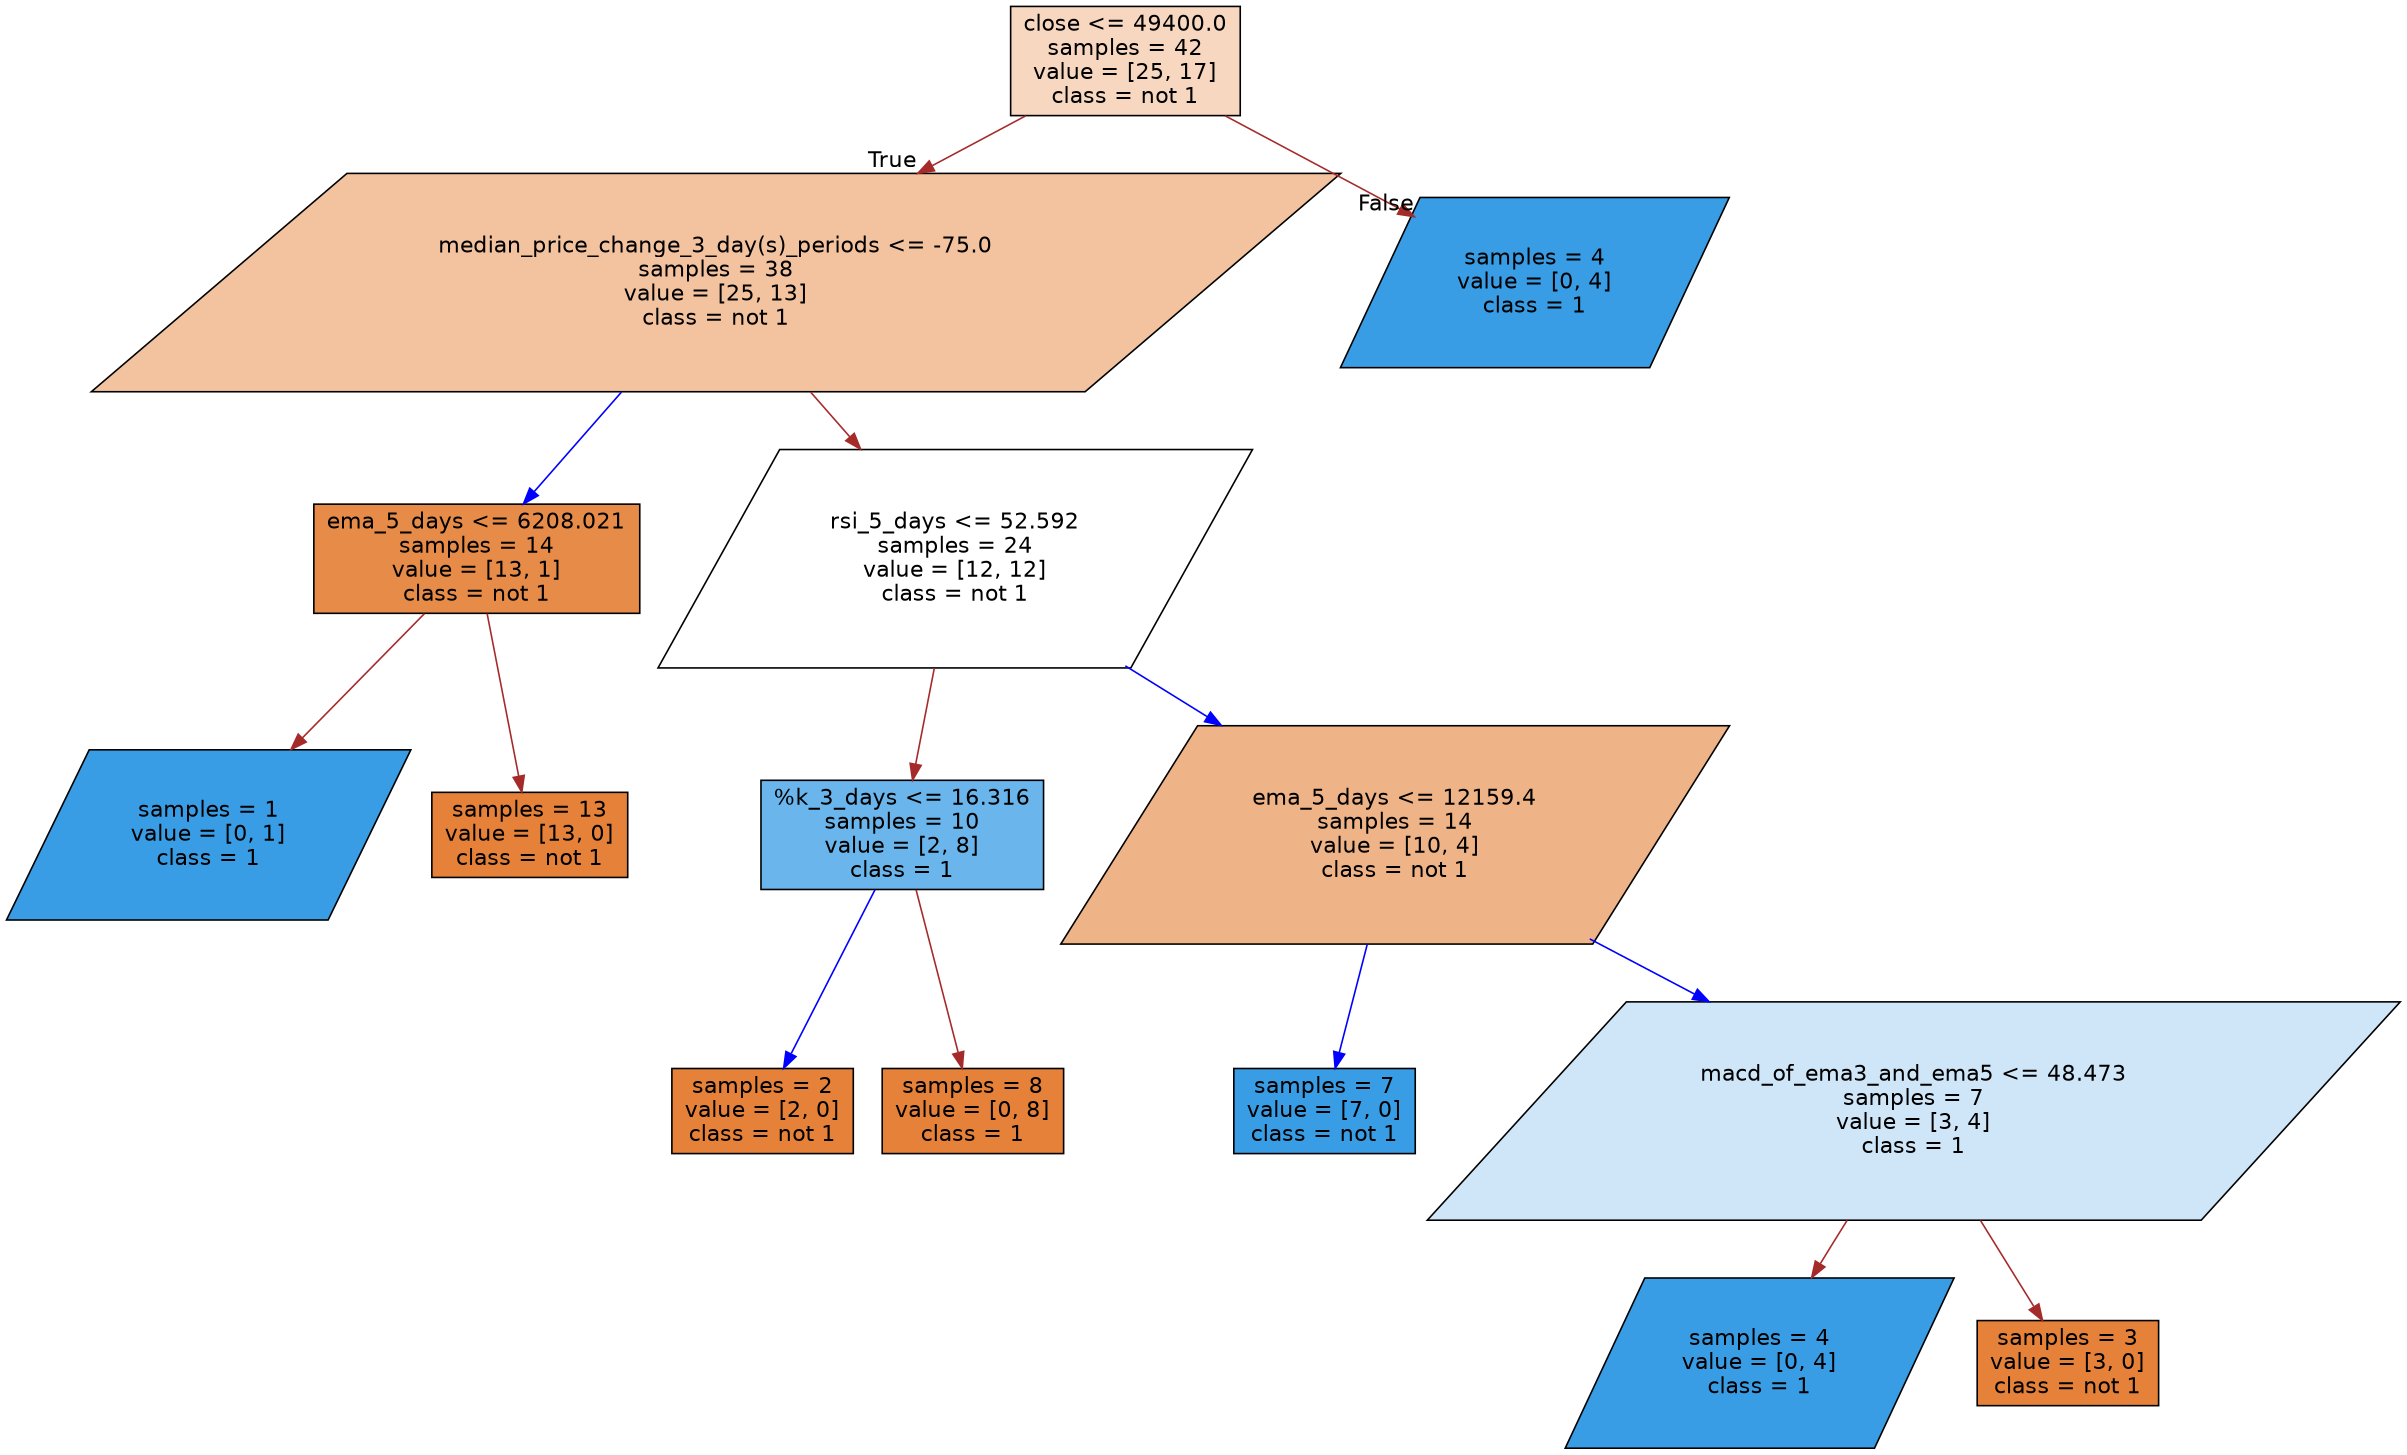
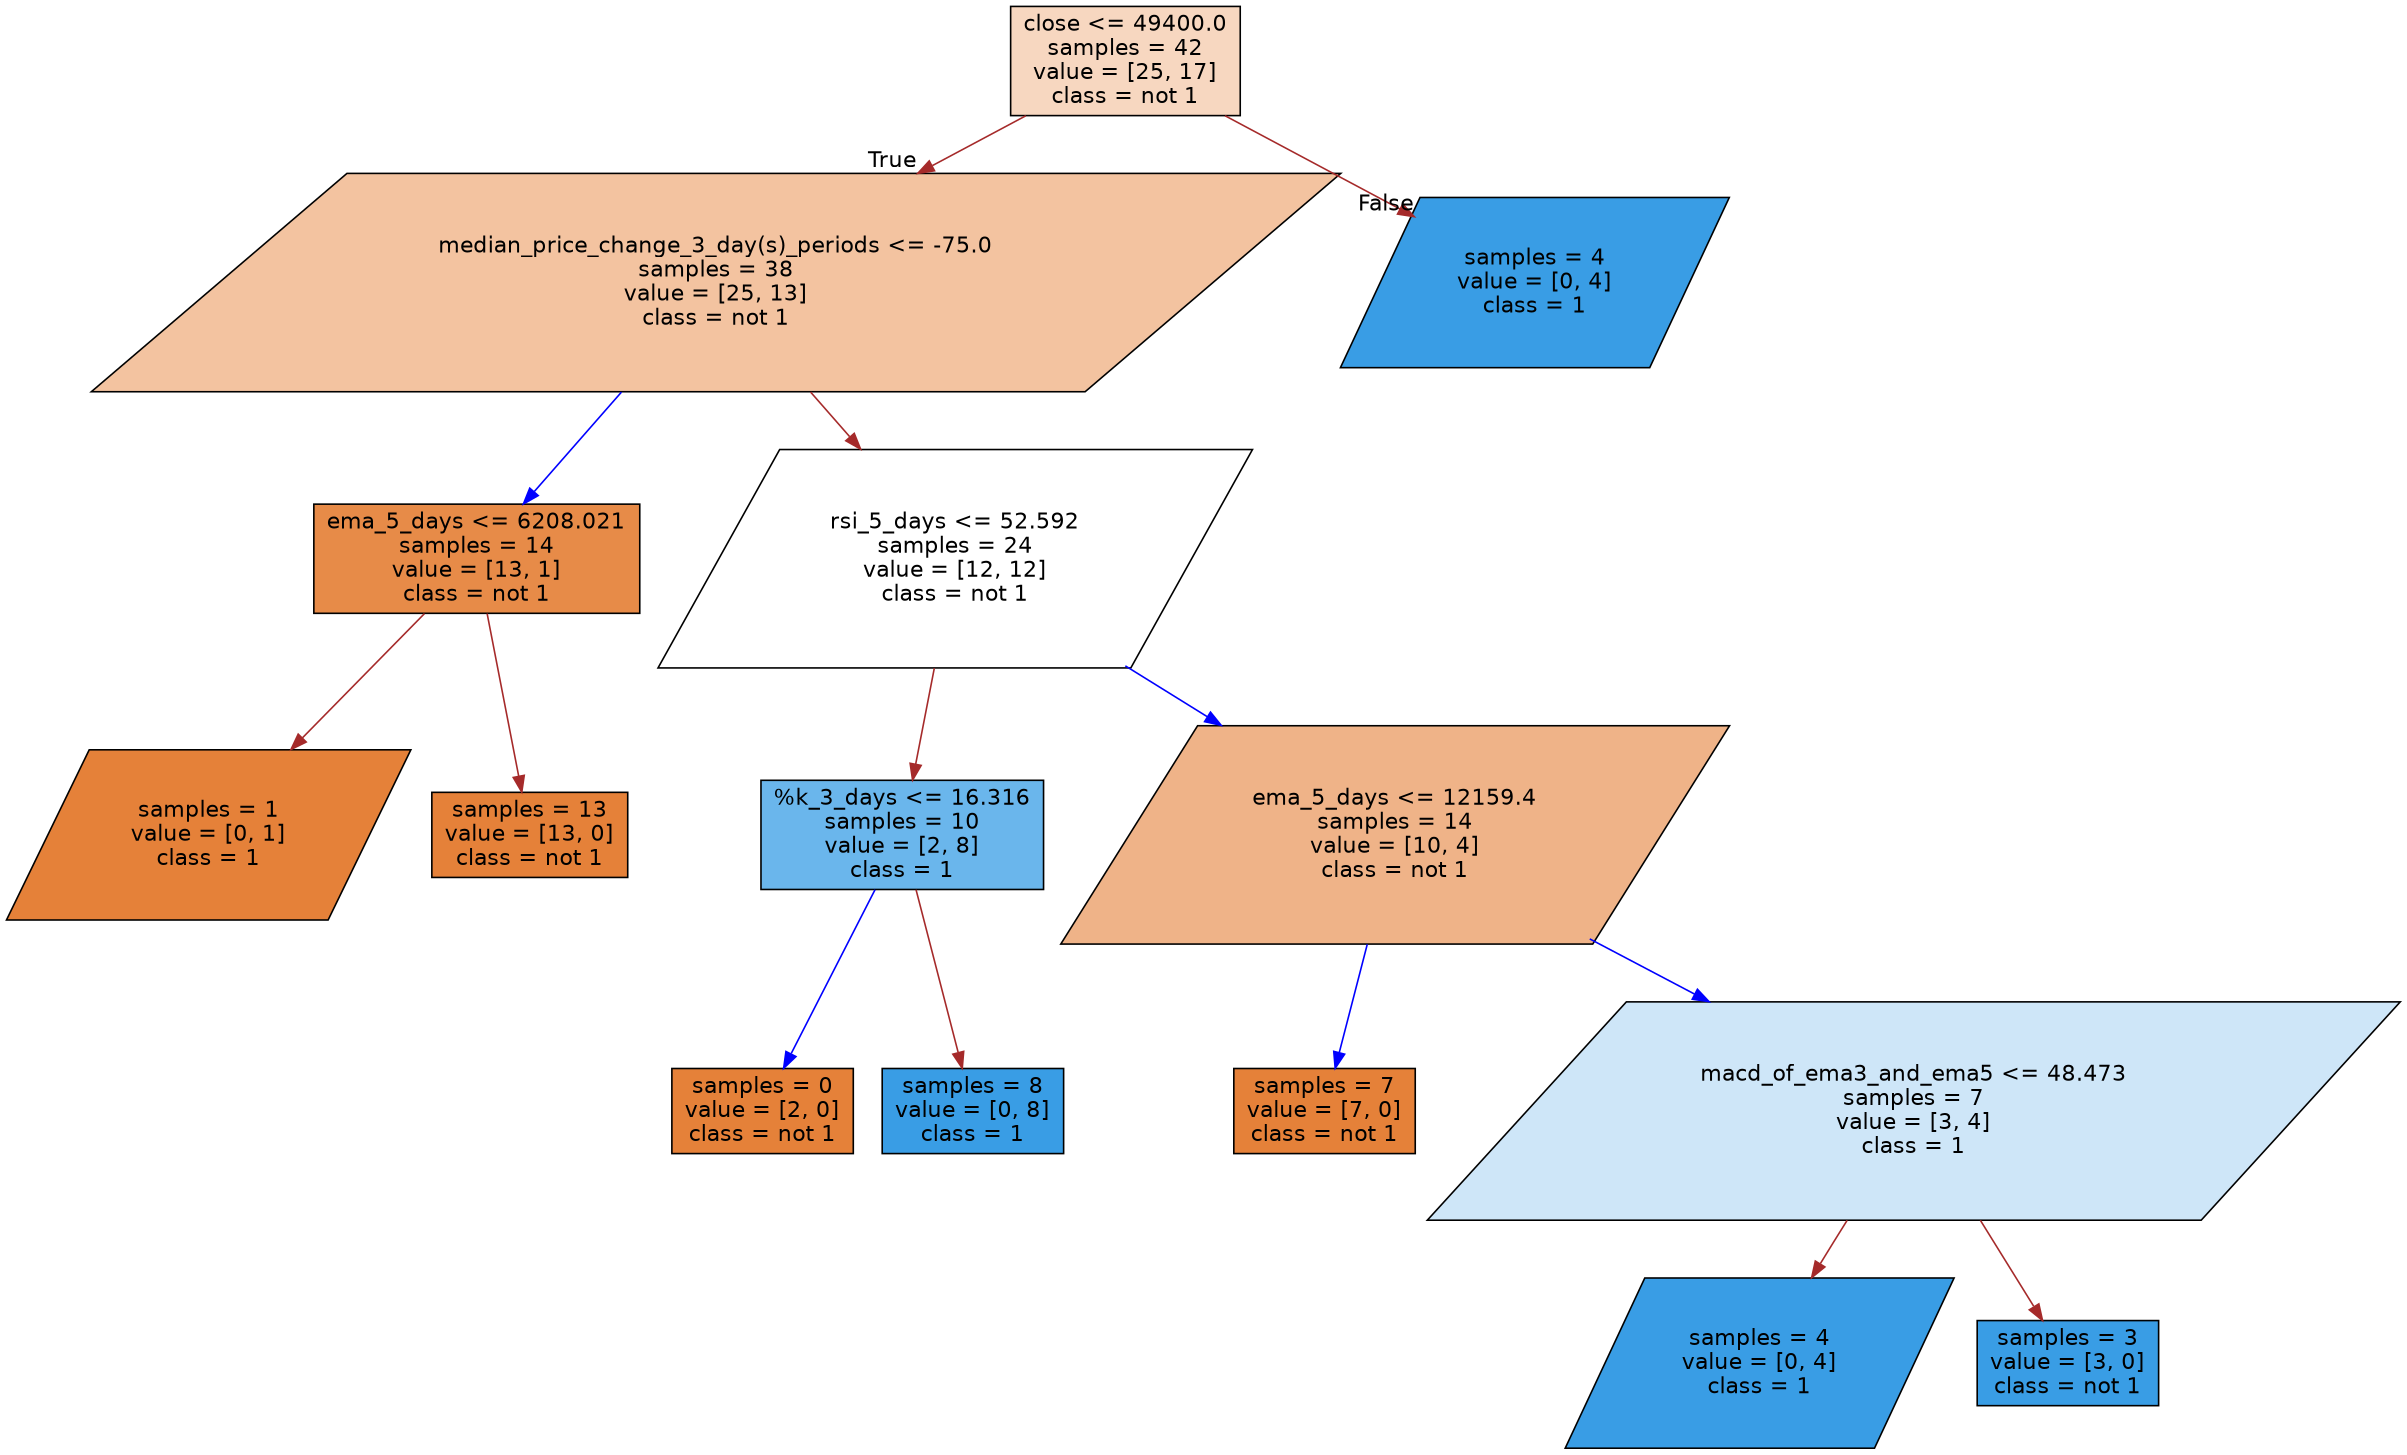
node "samples = 1 value = [0, 1] class = 1": fillcolor #399de5 -> #e58139
node "samples = 2 value = [2, 0] class = not 1": label "samples = 2 value = [2, 0] class = not 1" -> "samples = 0 value = [2, 0] class = not 1"
node "samples = 8 value = [0, 8] class = 1": fillcolor #e58139 -> #399de5
node "samples = 7 value = [7, 0] class = not 1": fillcolor #399de5 -> #e58139
node "samples = 3 value = [3, 0] class = not 1": fillcolor #e58139 -> #399de5
